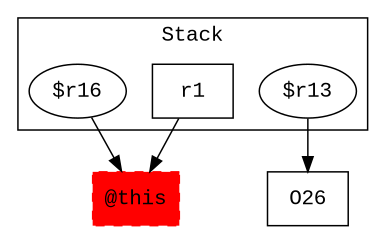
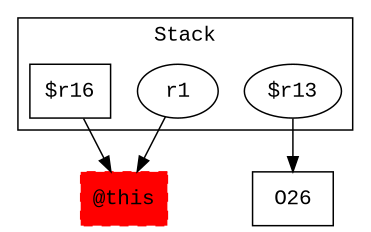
node "$r16": shape ellipse -> box
node "r1": shape box -> ellipse
